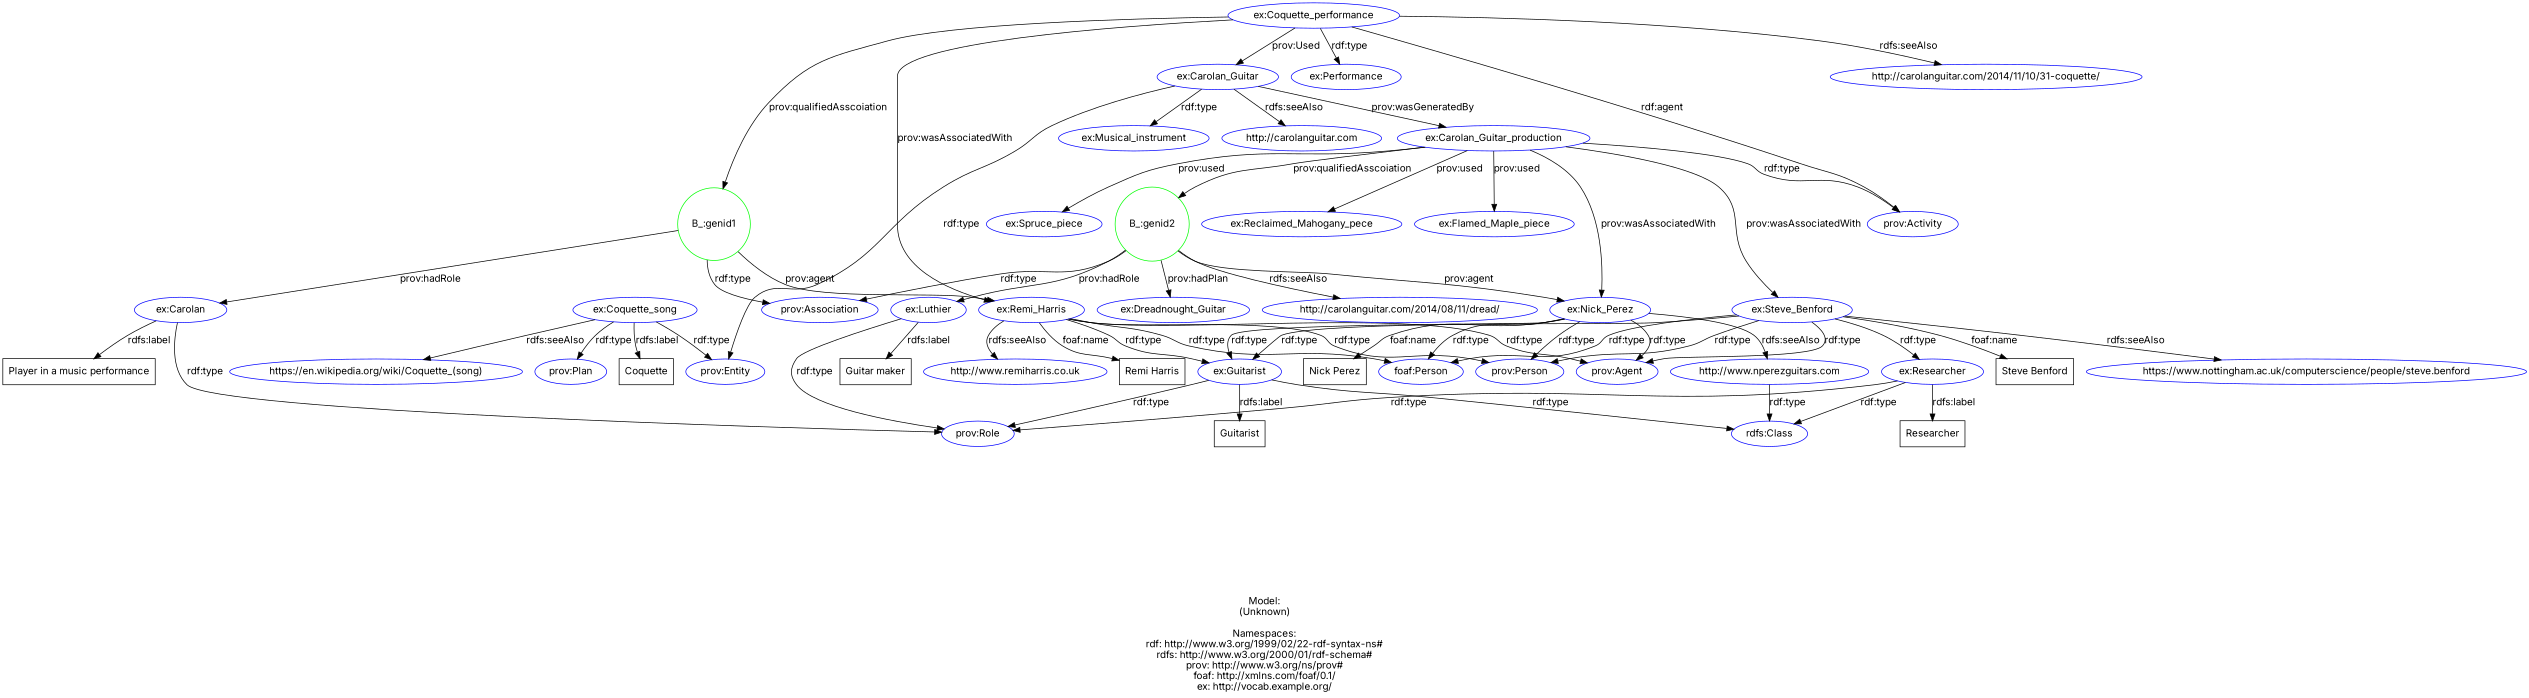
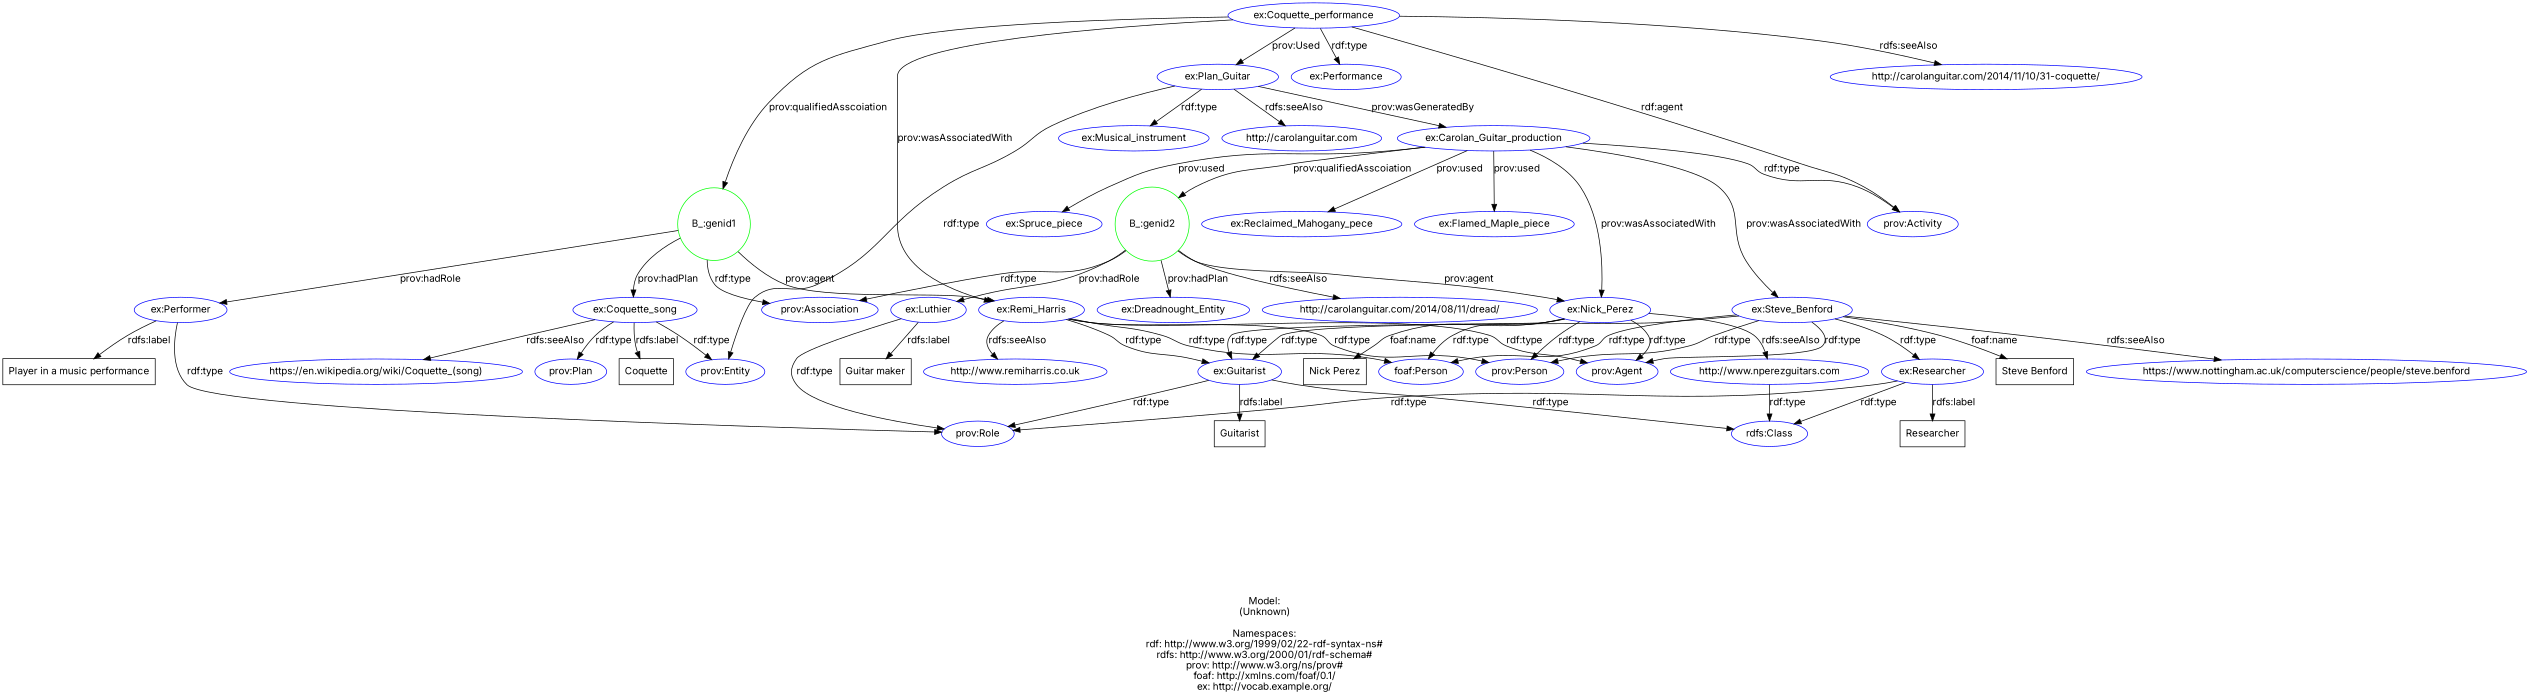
node "ex:Carolan_Guitar": label "ex:Carolan_Guitar" -> "ex:Plan_Guitar"
edge "B_:genid1" -> "ex:Coquette_song": added, label "prov:hadPlan"
node "ex:Carolan": label "ex:Carolan" -> "ex:Performer"
node "ex:Dreadnought_Guitar": label "ex:Dreadnought_Guitar" -> "ex:Dreadnought_Entity"
node "Remi Harris": removed
